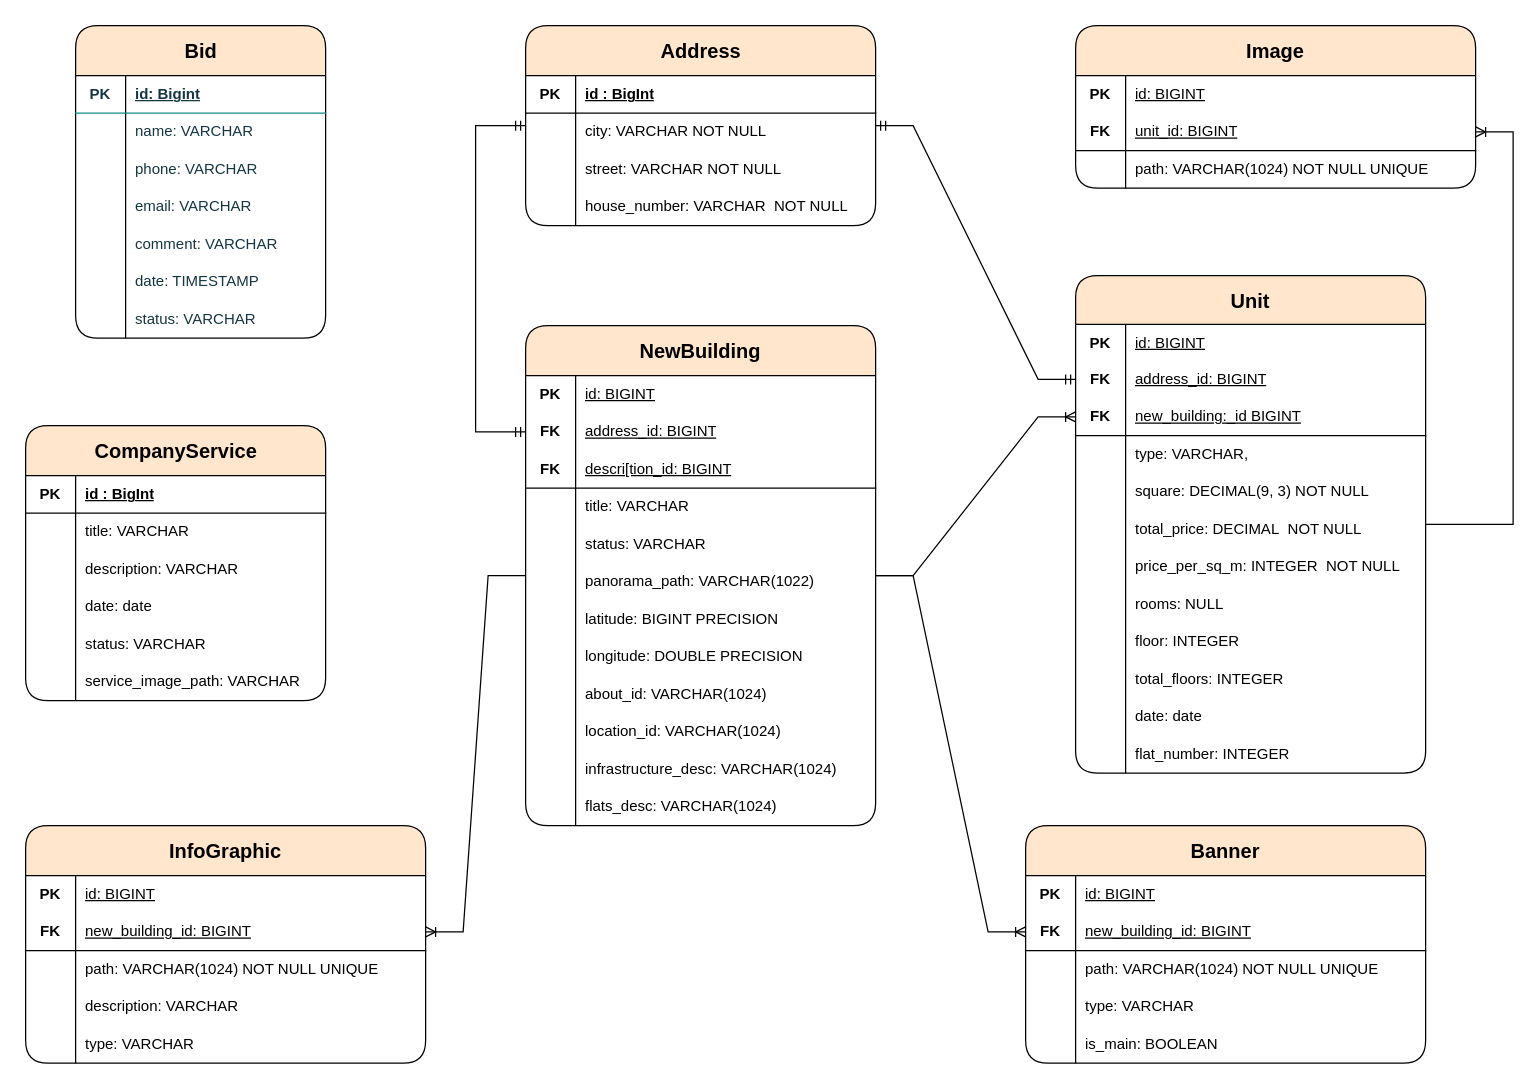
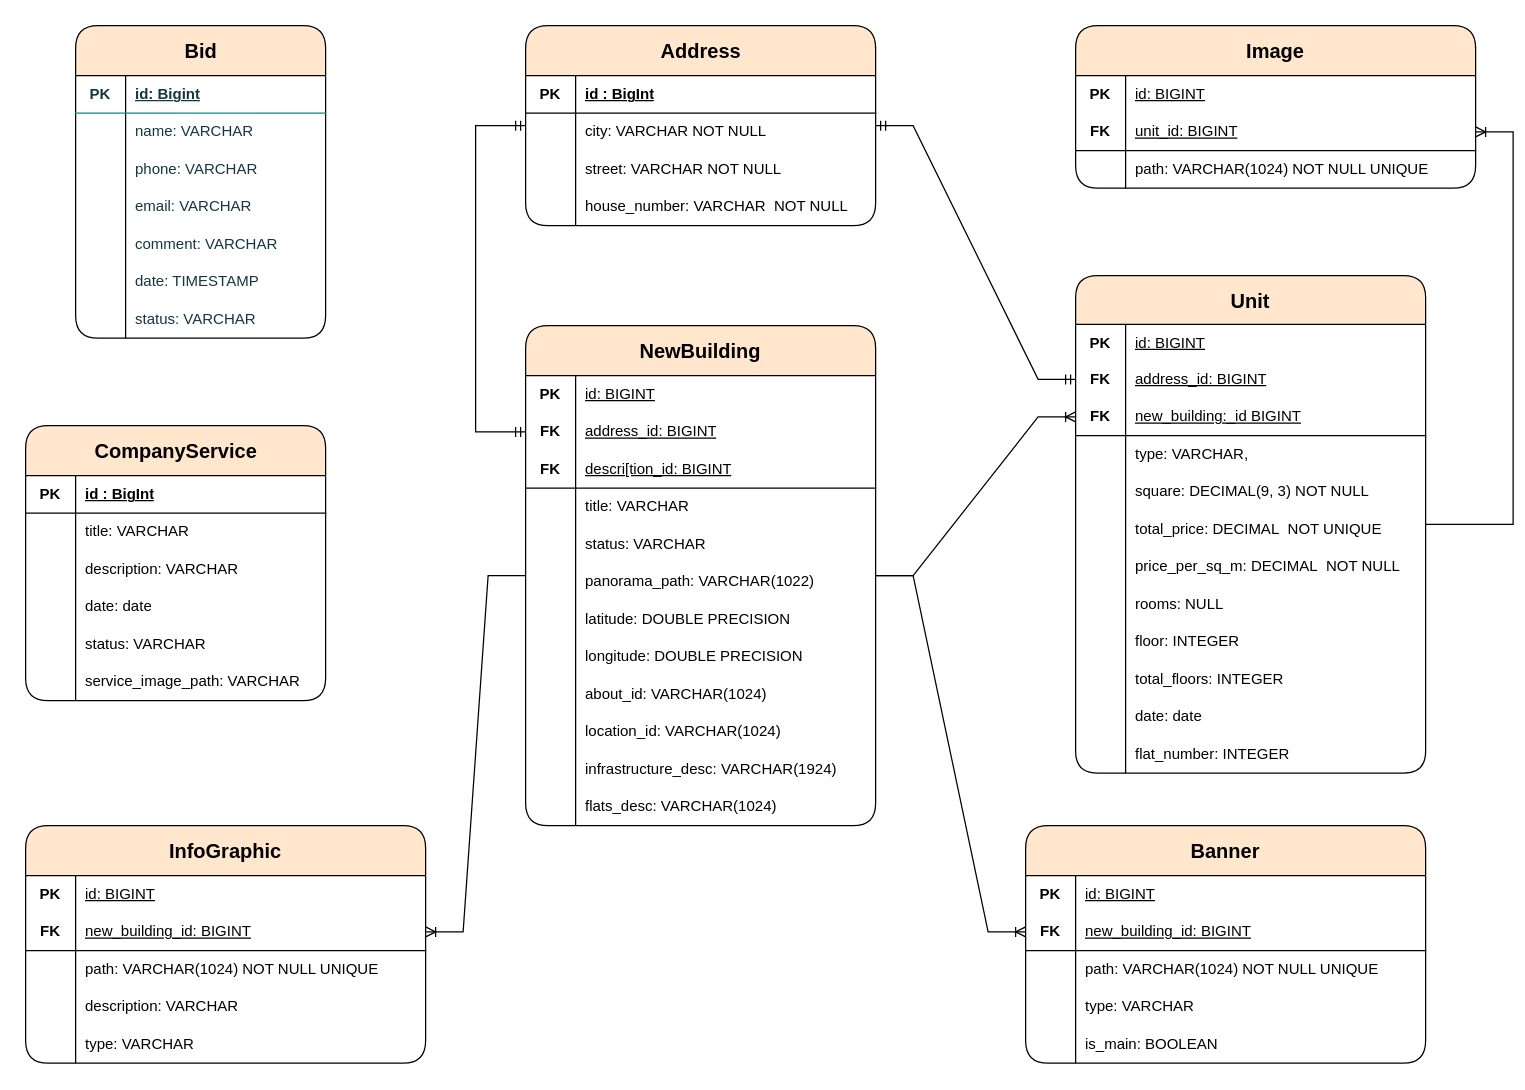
node "total_price: DECIMAL NOT NULL": label "total_price: DECIMAL NOT NULL" -> "total_price: DECIMAL NOT UNIQUE"
node "price_per_sq_m: INTEGER NOT NULL": label "price_per_sq_m: INTEGER NOT NULL" -> "price_per_sq_m: DECIMAL NOT NULL"
node "latitude: BIGINT PRECISION": label "latitude: BIGINT PRECISION" -> "latitude: DOUBLE PRECISION"
node "infrastructure_desc: VARCHAR(1024)": label "infrastructure_desc: VARCHAR(1024)" -> "infrastructure_desc: VARCHAR(1924)"
